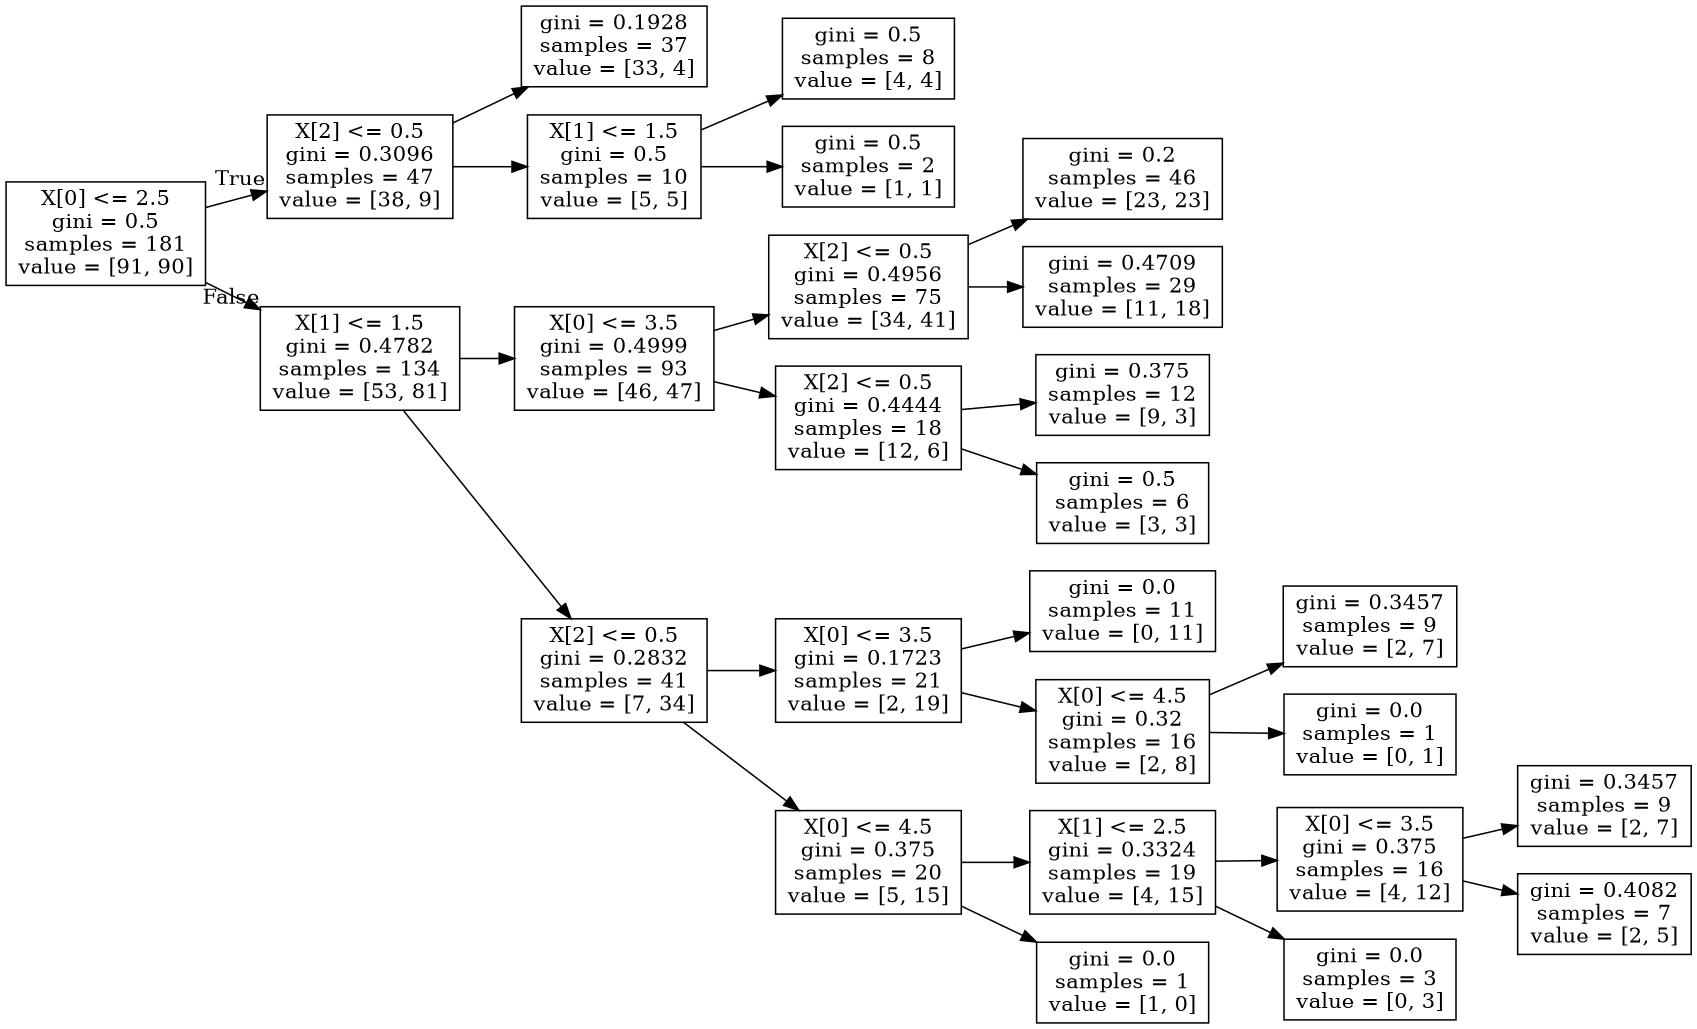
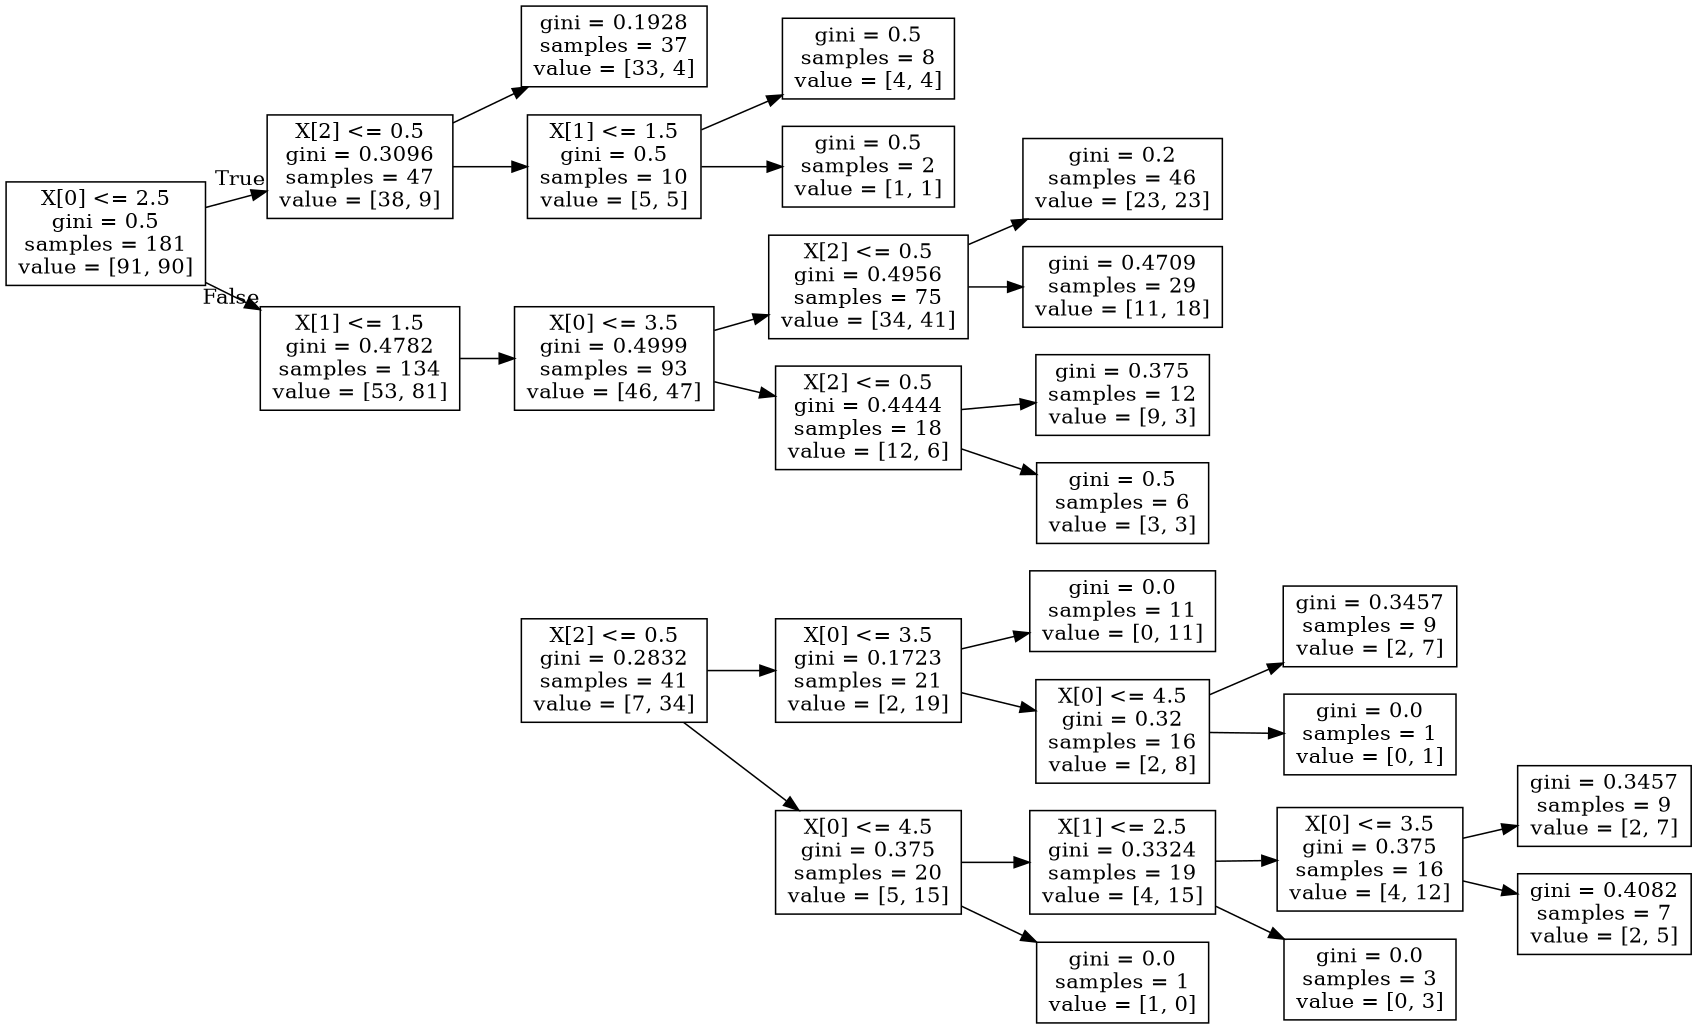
edge "X[1] <= 1.5 gini = 0.4782 samples = 134 value = [53, 81]" -> "X[2] <= 0.5 gini = 0.2832 samples = 41 value = [7, 34]": removed
